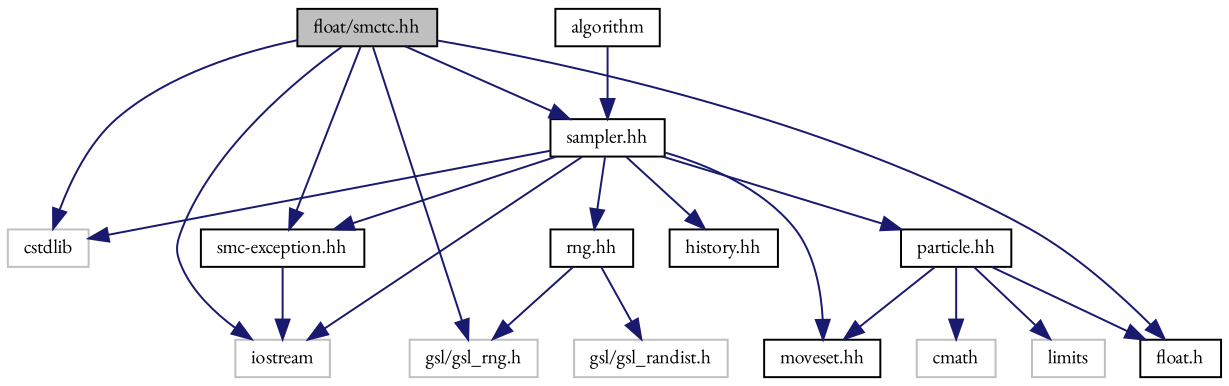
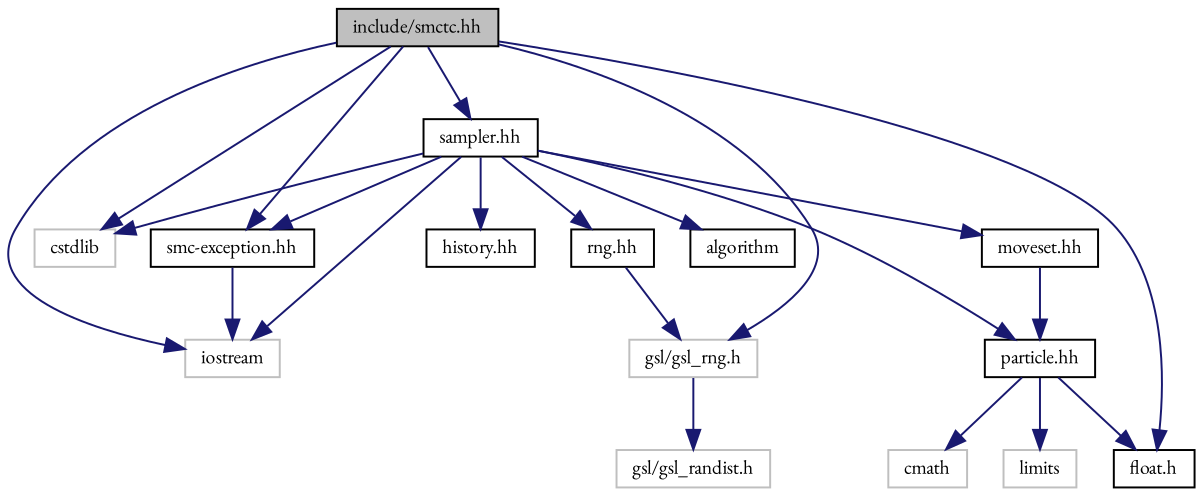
node "float/smctc.hh": label "float/smctc.hh" -> "include/smctc.hh"
edge "algorithm" -> "sampler.hh": reversed
edge "rng.hh" -> "gsl/gsl_randist.h": now "gsl/gsl_rng.h" -> "gsl/gsl_randist.h"
edge "particle.hh" -> "moveset.hh": reversed
